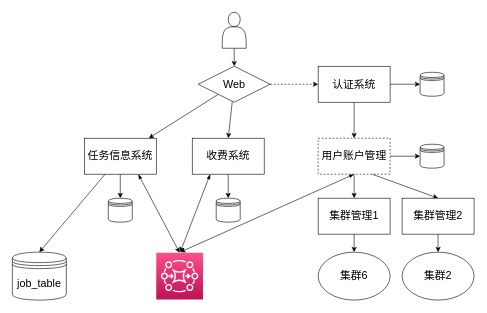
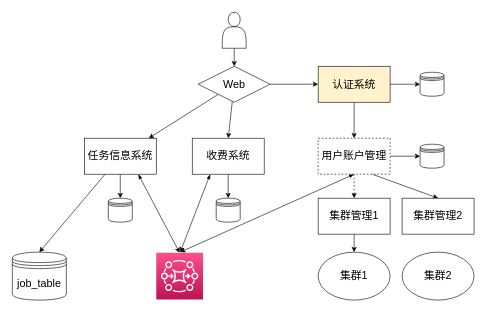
edge "Web" -> "认证系统": style dashed -> solid
node "认证系统": fillcolor #ffffff -> #fff2cc
edge "用户账户管理" -> "集群管理1": style solid -> dashed
edge "集群管理2" -> "集群2": removed
node "集群6": label "集群6" -> "集群1"
